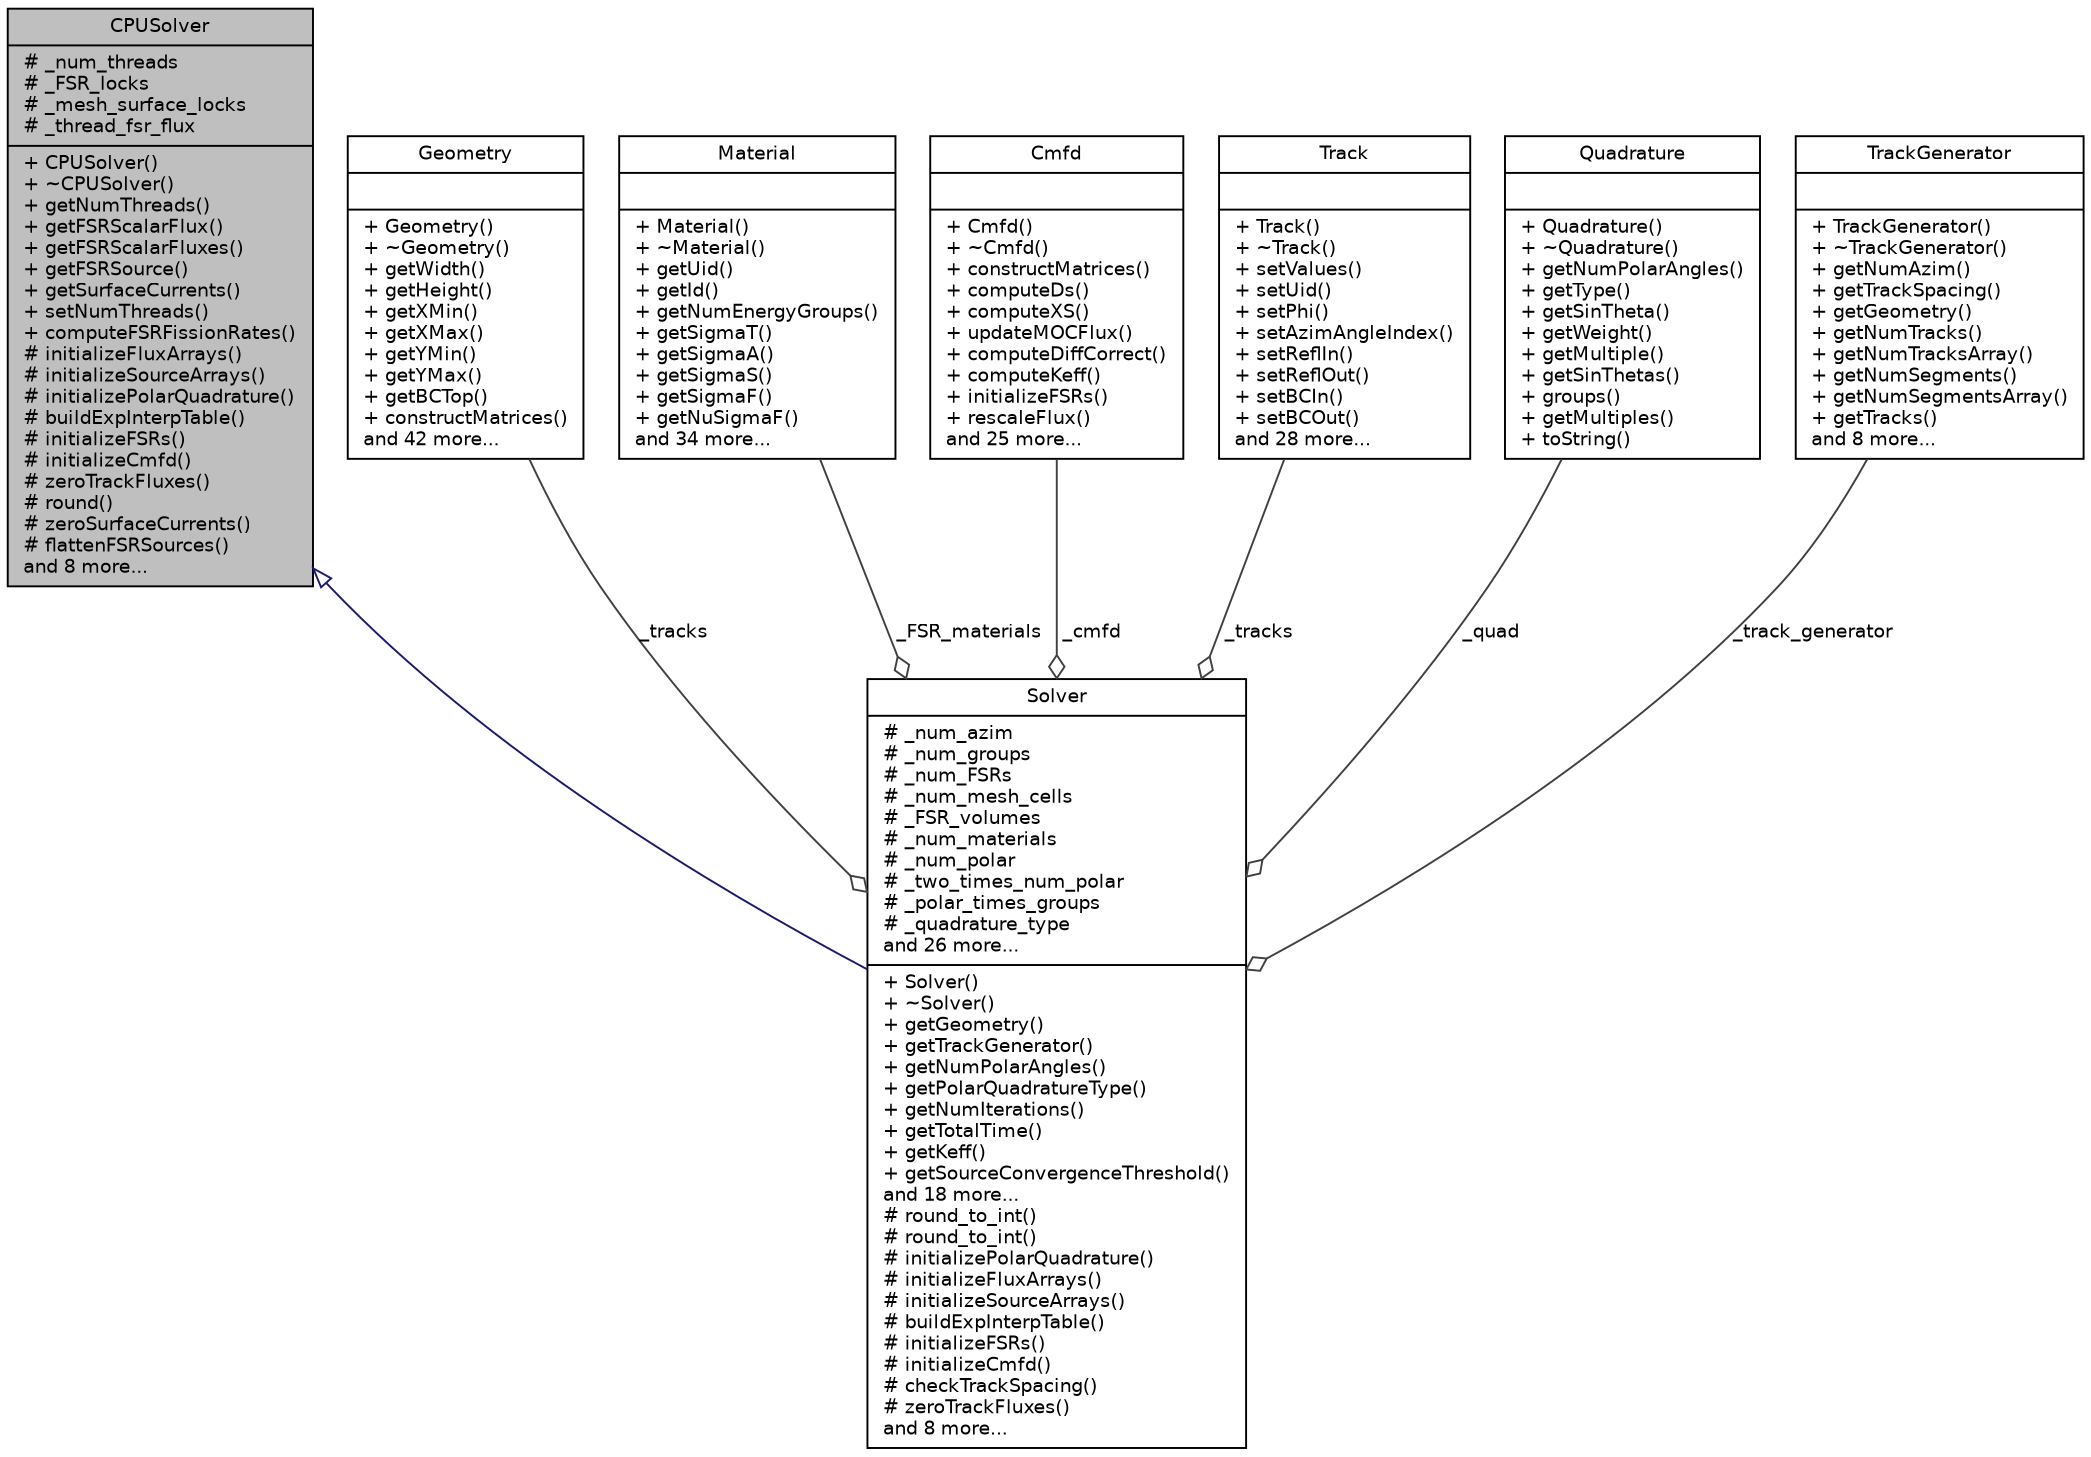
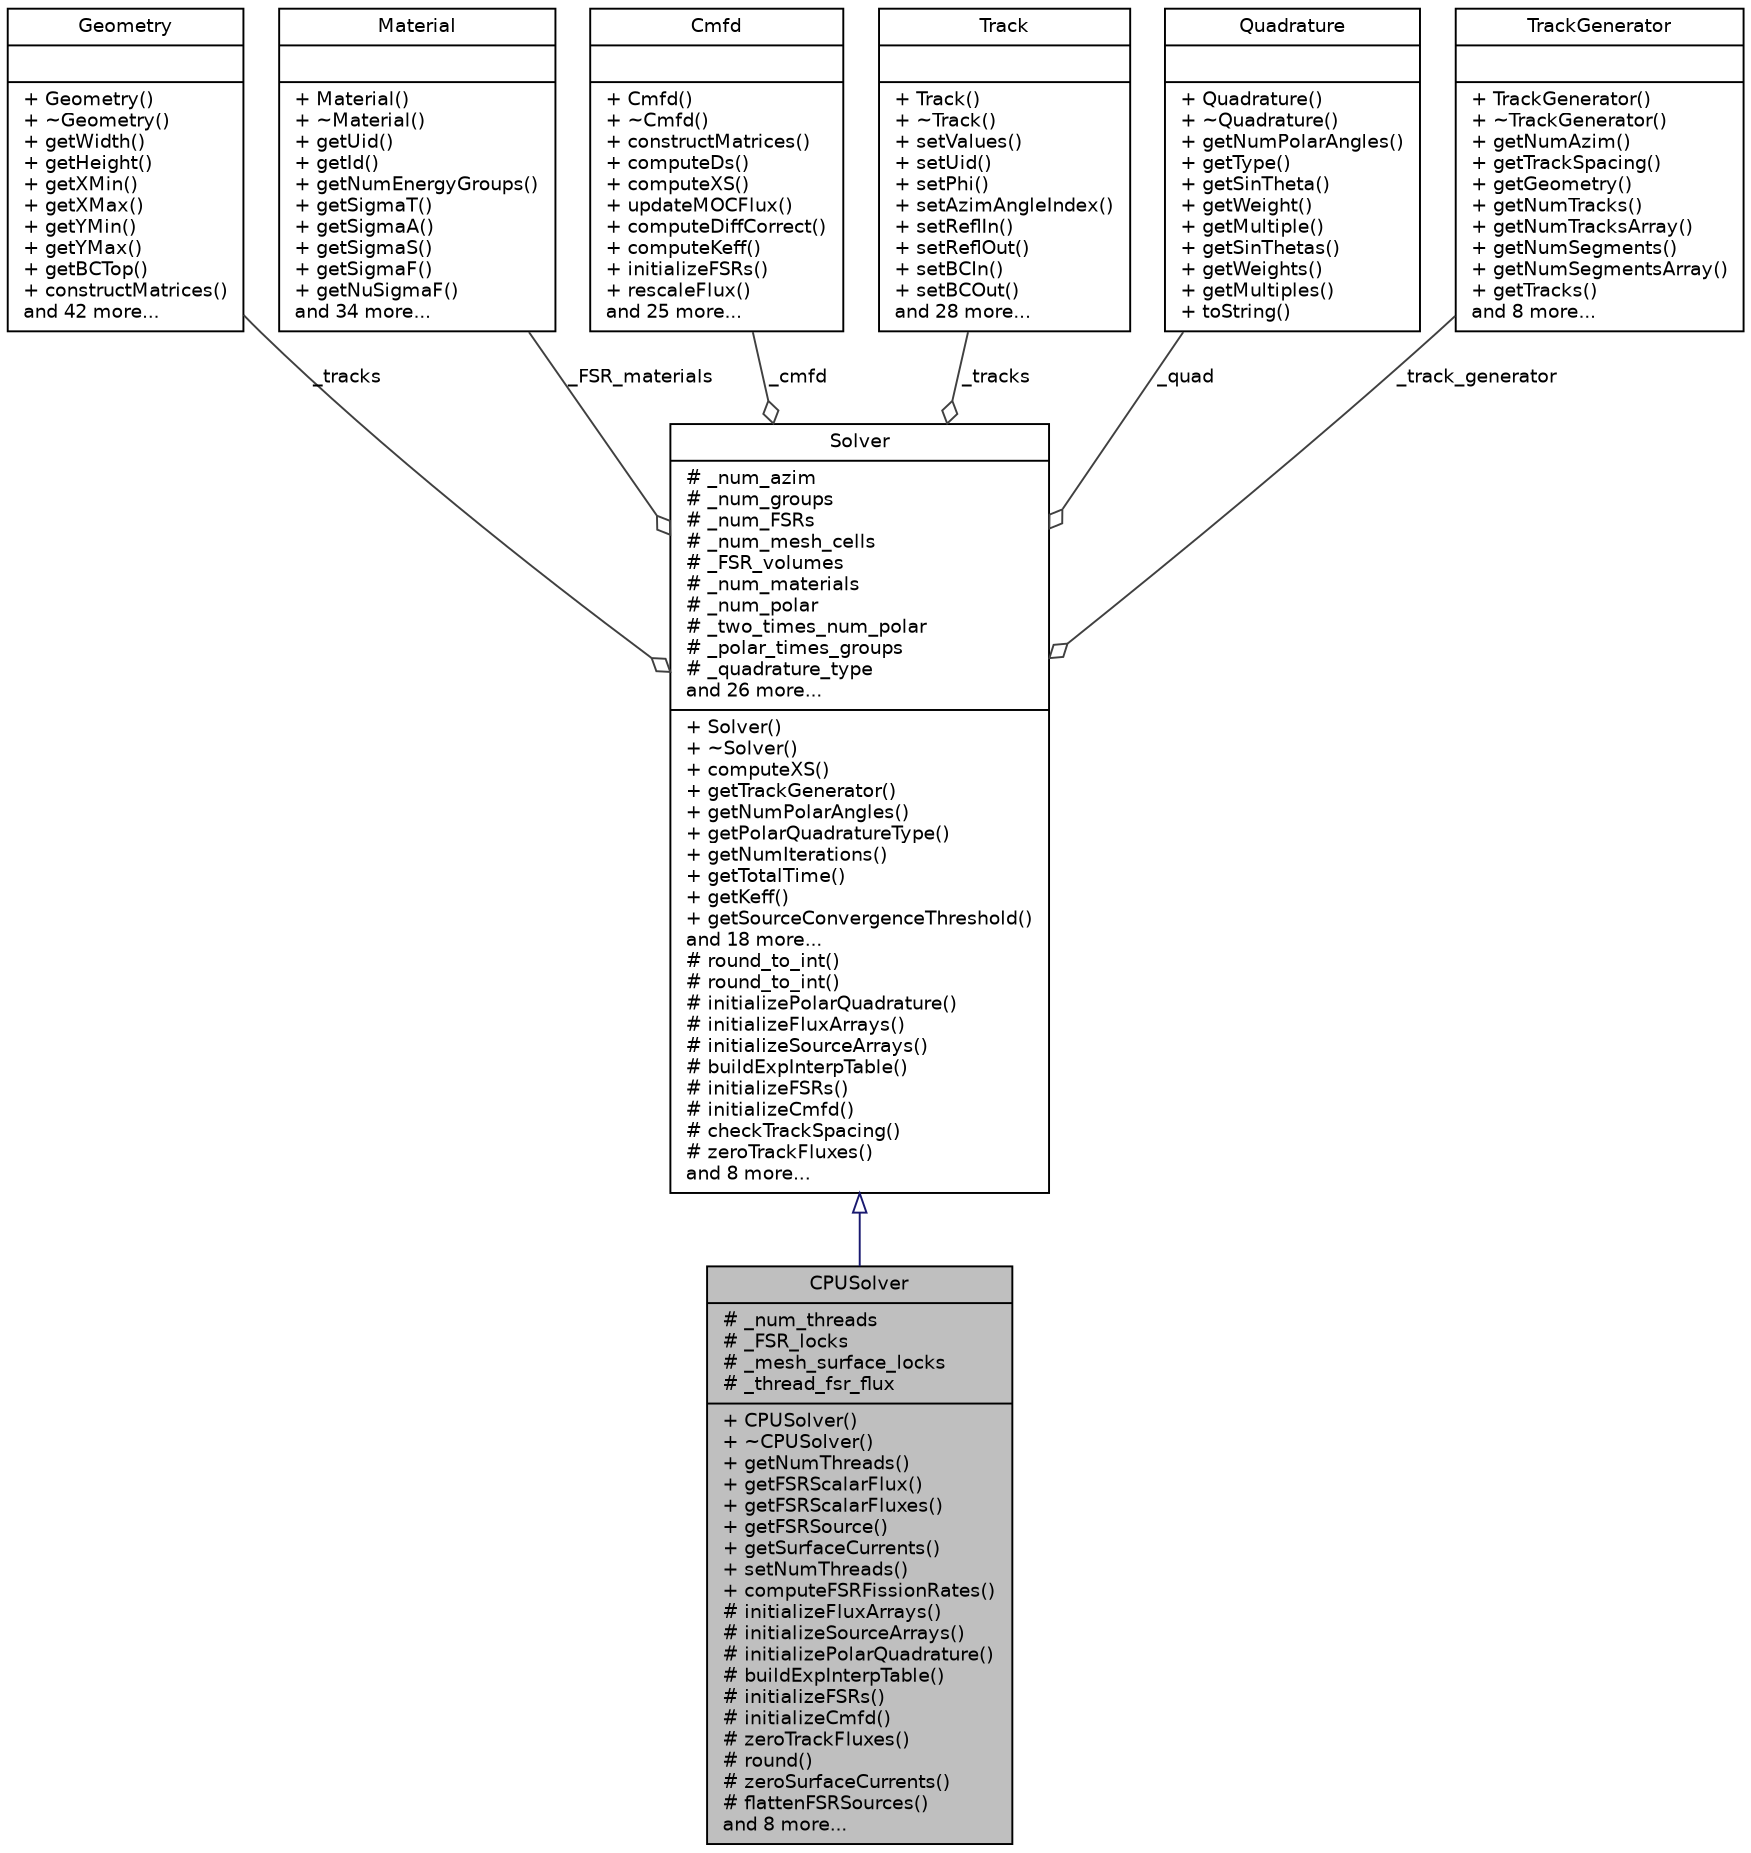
node "Quadrature": text "+ groups()" -> "+ getWeights()"
edge "Solver" -> "CPUSolver": reversed
node "Solver": text "+ getGeometry()" -> "+ computeXS()"
